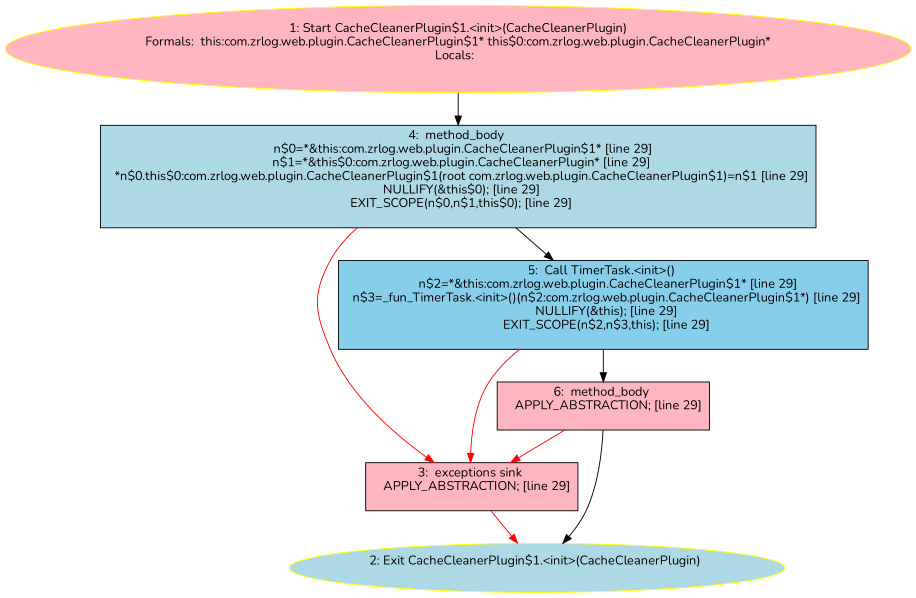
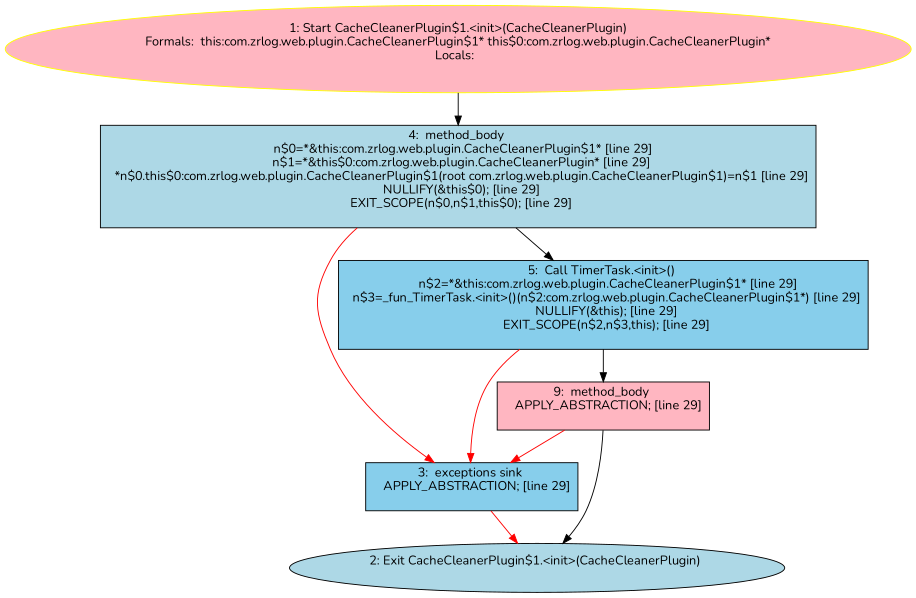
node "6:  method_body APPLY_ABSTRACTION; [line 29]": label "6:  method_body APPLY_ABSTRACTION; [line 29]" -> "9:  method_body APPLY_ABSTRACTION; [line 29]"
node "3:  exceptions sink APPLY_ABSTRACTION; [line 29]": fillcolor lightpink -> skyblue
node "2: Exit CacheCleanerPlugin$1.<init>(CacheCleanerPlugin)": color yellow -> black
